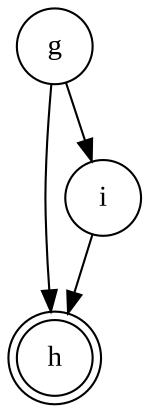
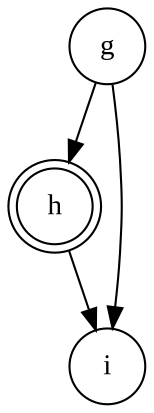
edge "i" -> "h": reversed
